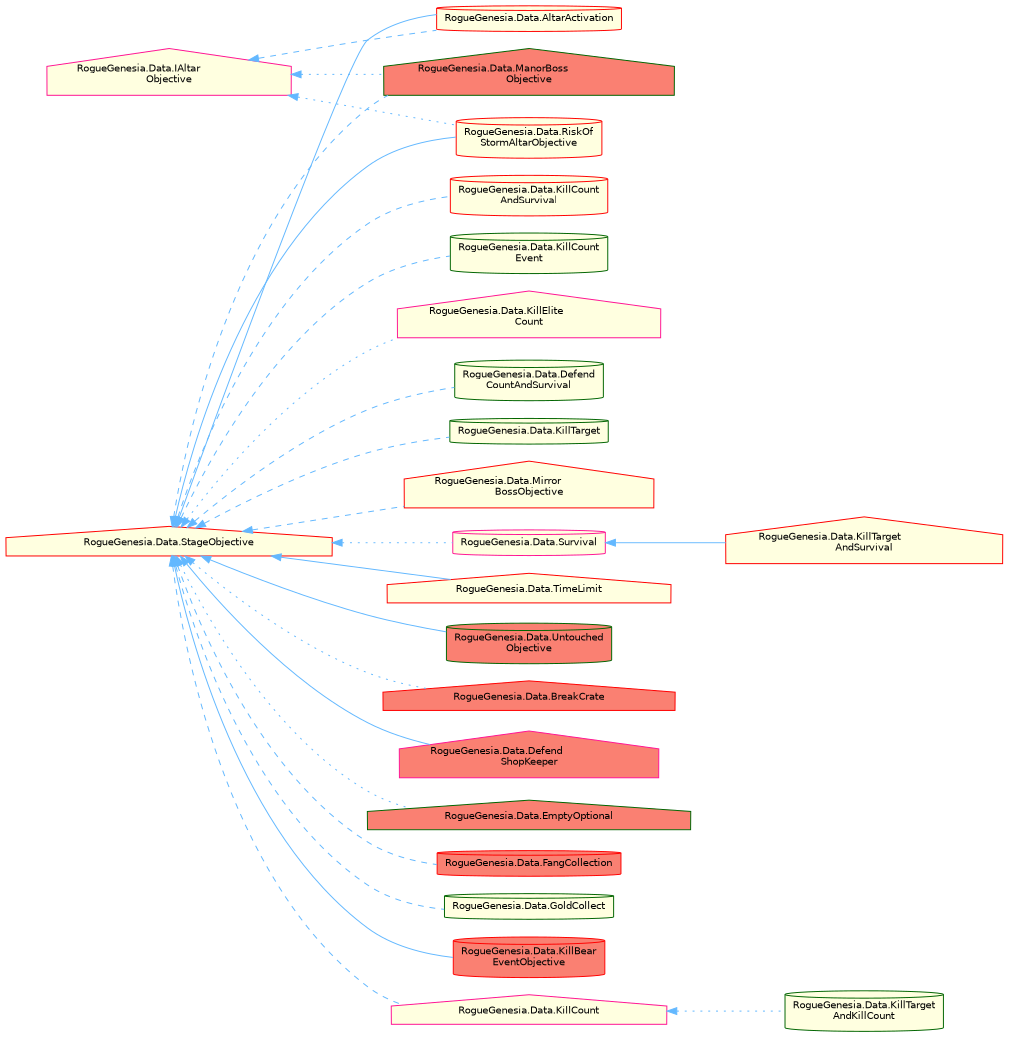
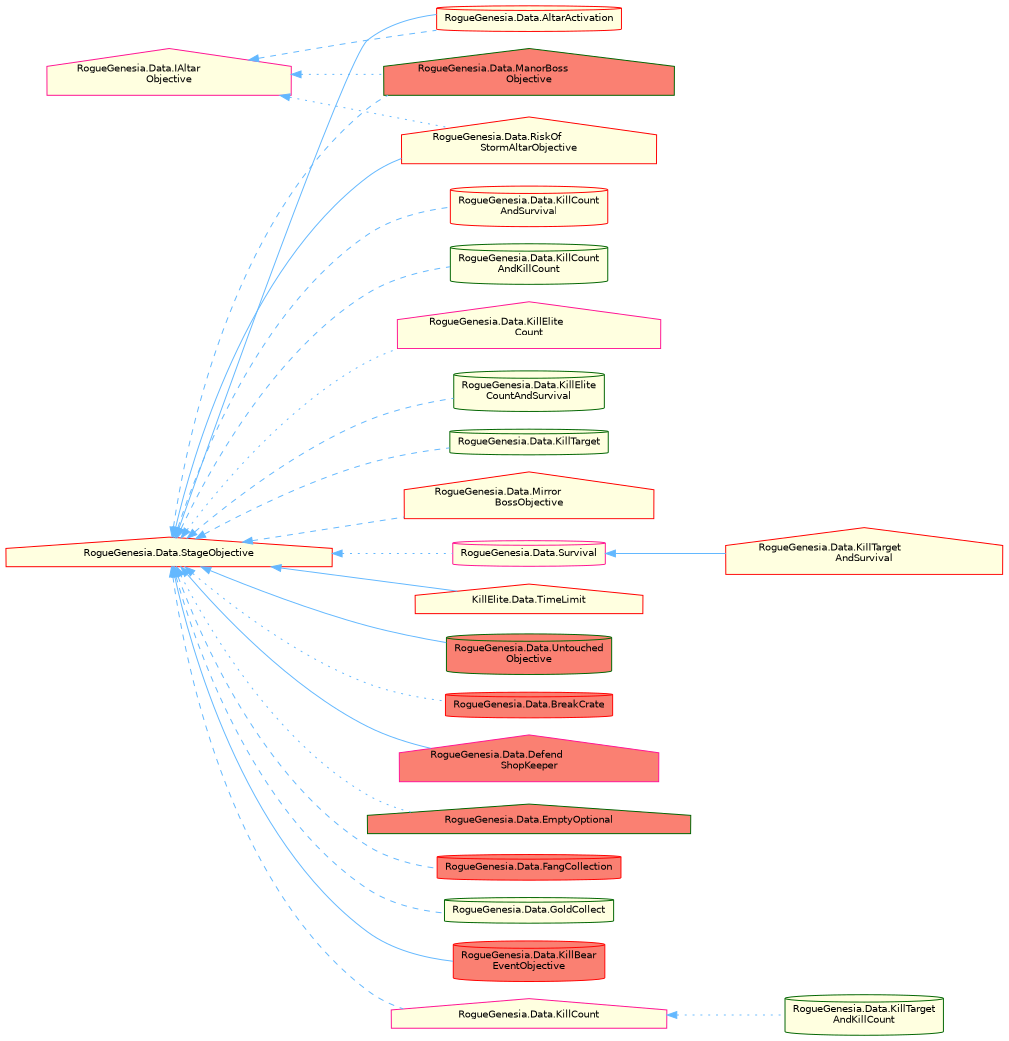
node "RogueGenesia.Data.RiskOf StormAltarObjective": shape cylinder -> house
node "RogueGenesia.Data.KillCount Event": label "RogueGenesia.Data.KillCount Event" -> "RogueGenesia.Data.KillCount AndKillCount"
node "RogueGenesia.Data.Defend CountAndSurvival": label "RogueGenesia.Data.Defend CountAndSurvival" -> "RogueGenesia.Data.KillElite CountAndSurvival"
node "RogueGenesia.Data.TimeLimit": label "RogueGenesia.Data.TimeLimit" -> "KillElite.Data.TimeLimit"
node "RogueGenesia.Data.BreakCrate": shape house -> cylinder
